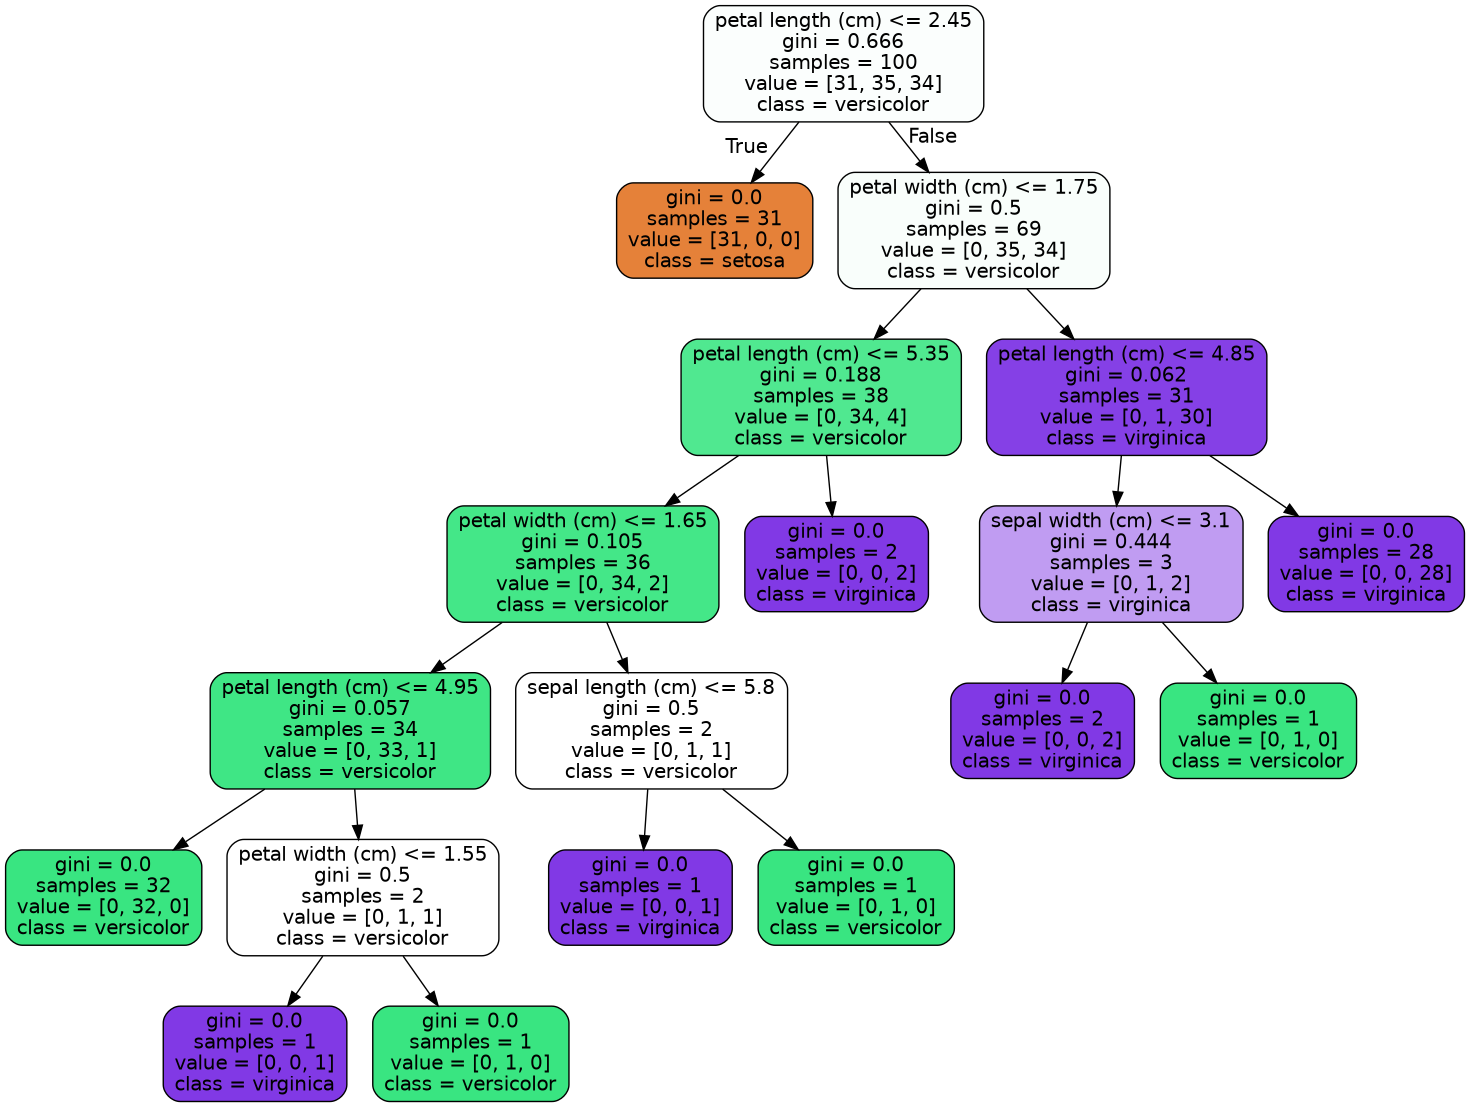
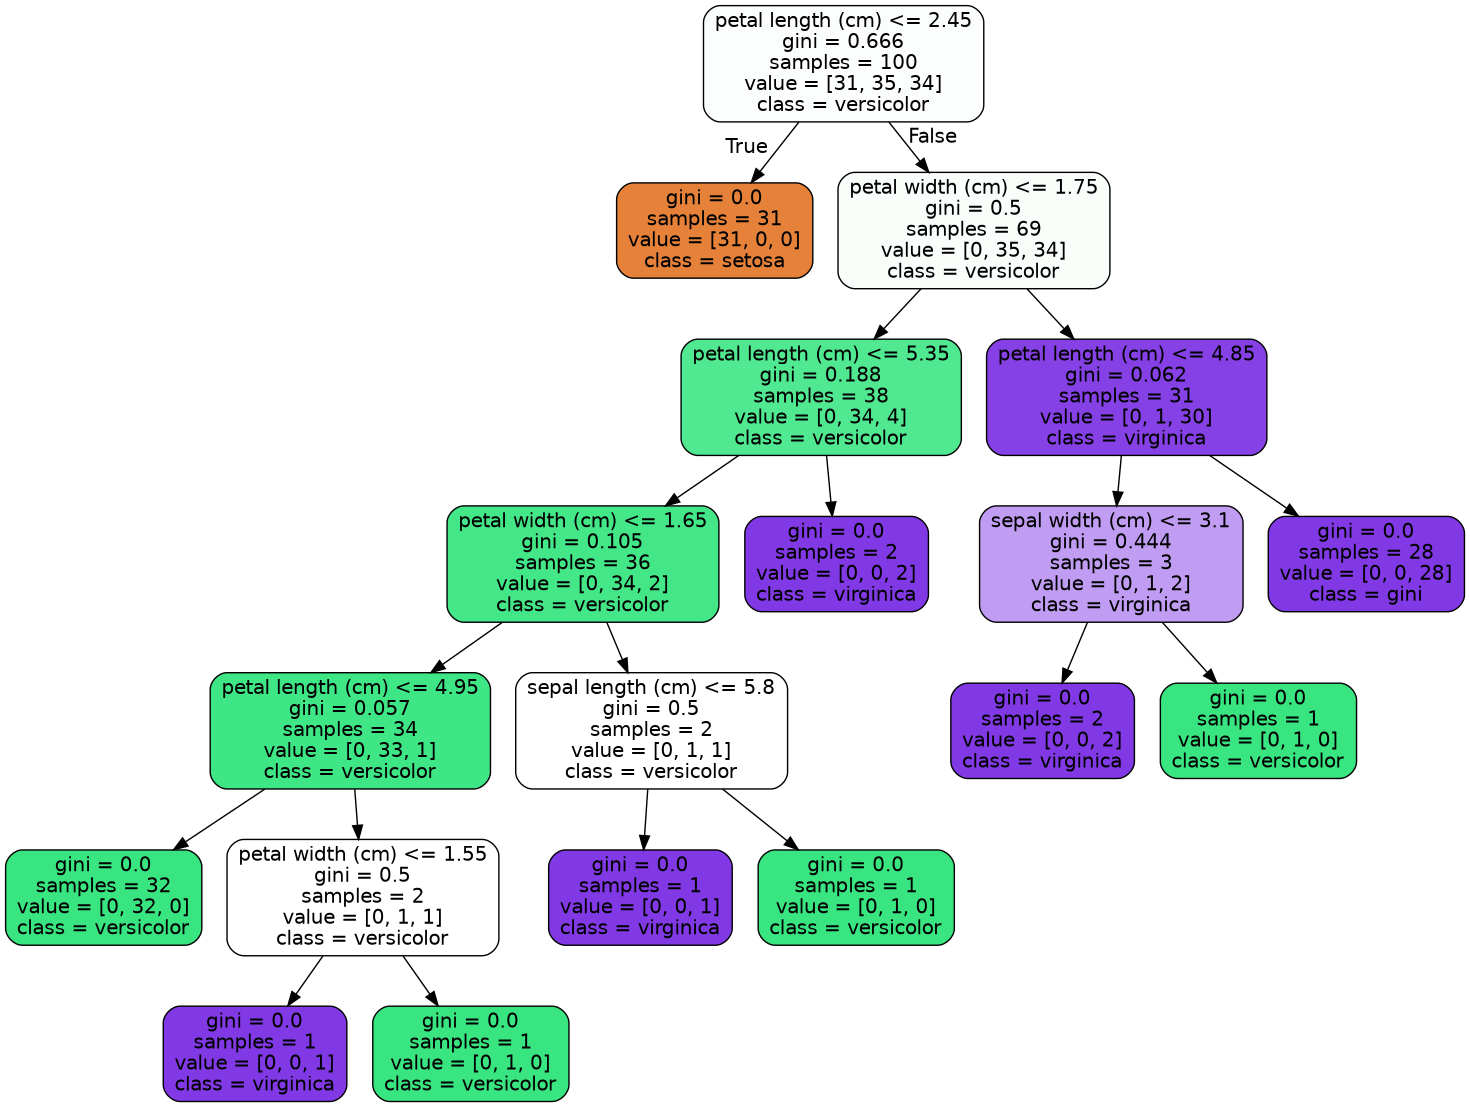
node "gini = 0.0 samples = 28 value = [0, 0, 28] class = virginica": label "gini = 0.0 samples = 28 value = [0, 0, 28] class = virginica" -> "gini = 0.0 samples = 28 value = [0, 0, 28] class = gini"
